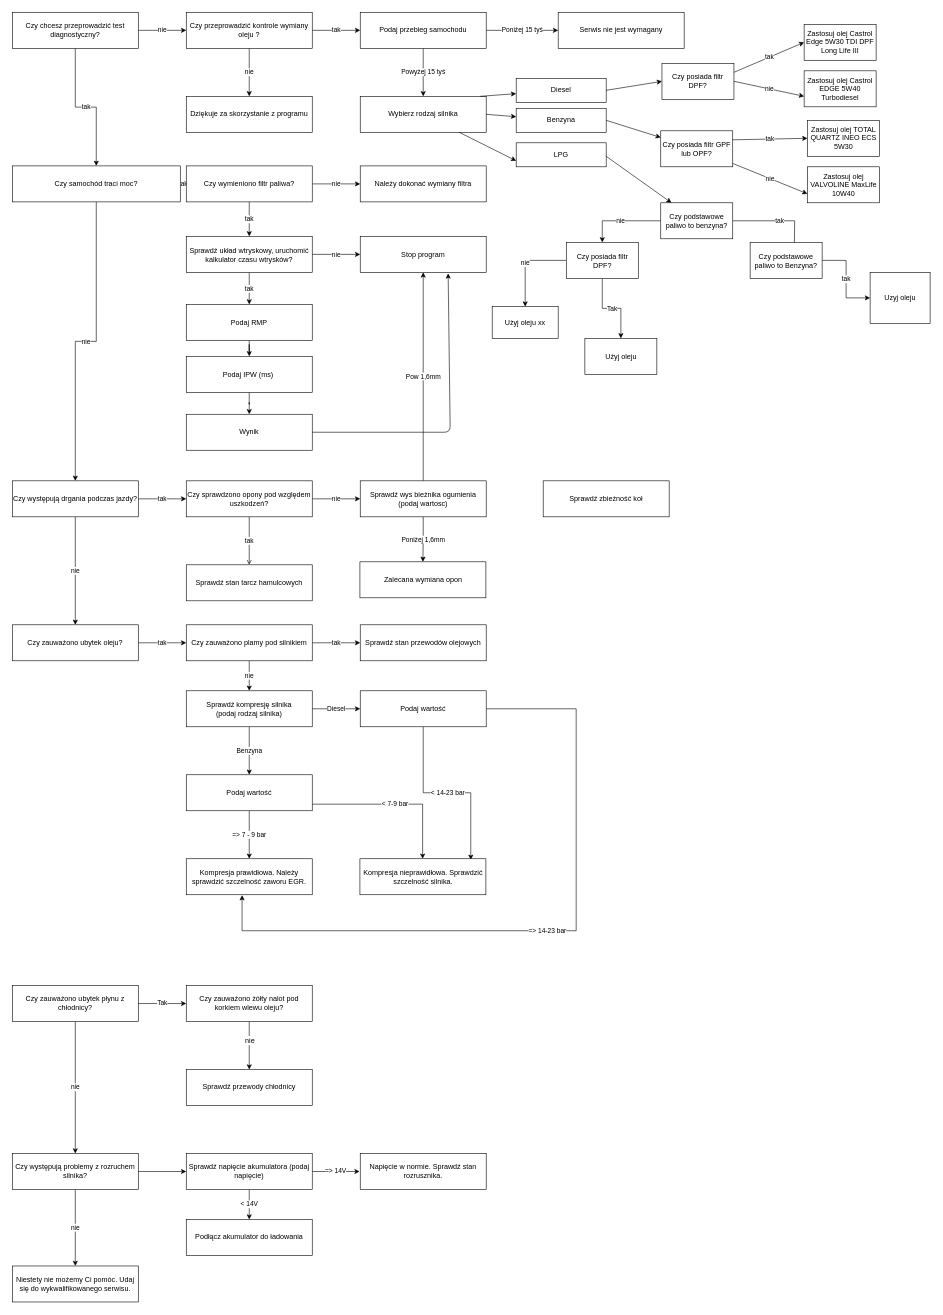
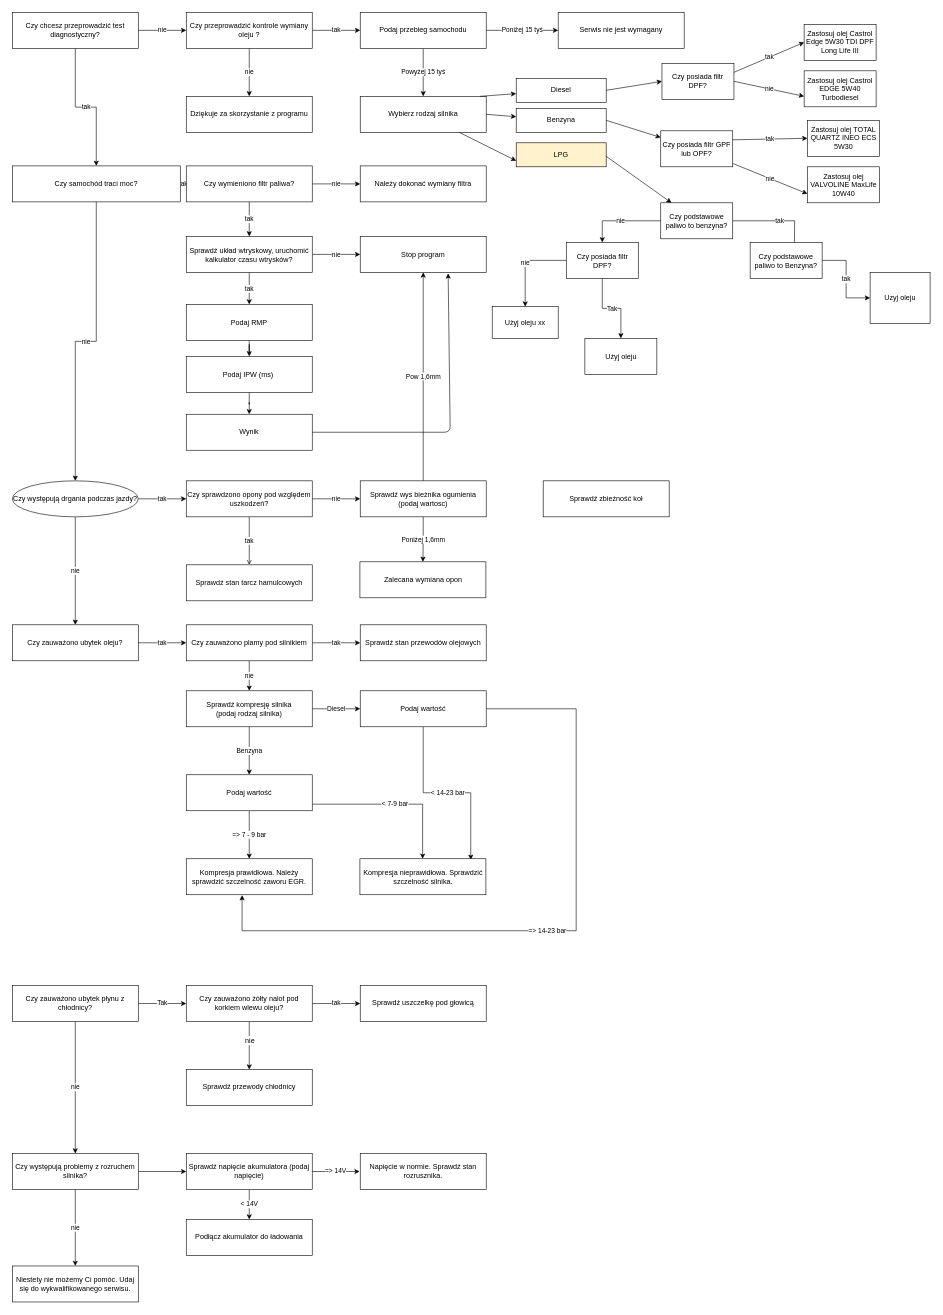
node "LPG": fillcolor #ffffff -> #fff2cc
node "Czy występują drgania podczas jazdy?": shape rectangle -> ellipse
edge "Czy zauważono żółty nalot pod korkiem wlewu oleju?" -> "Sprawdź uszczelkę pod głowicą": added, label "tak"
node "Sprawdź uszczelkę pod głowicą": added
